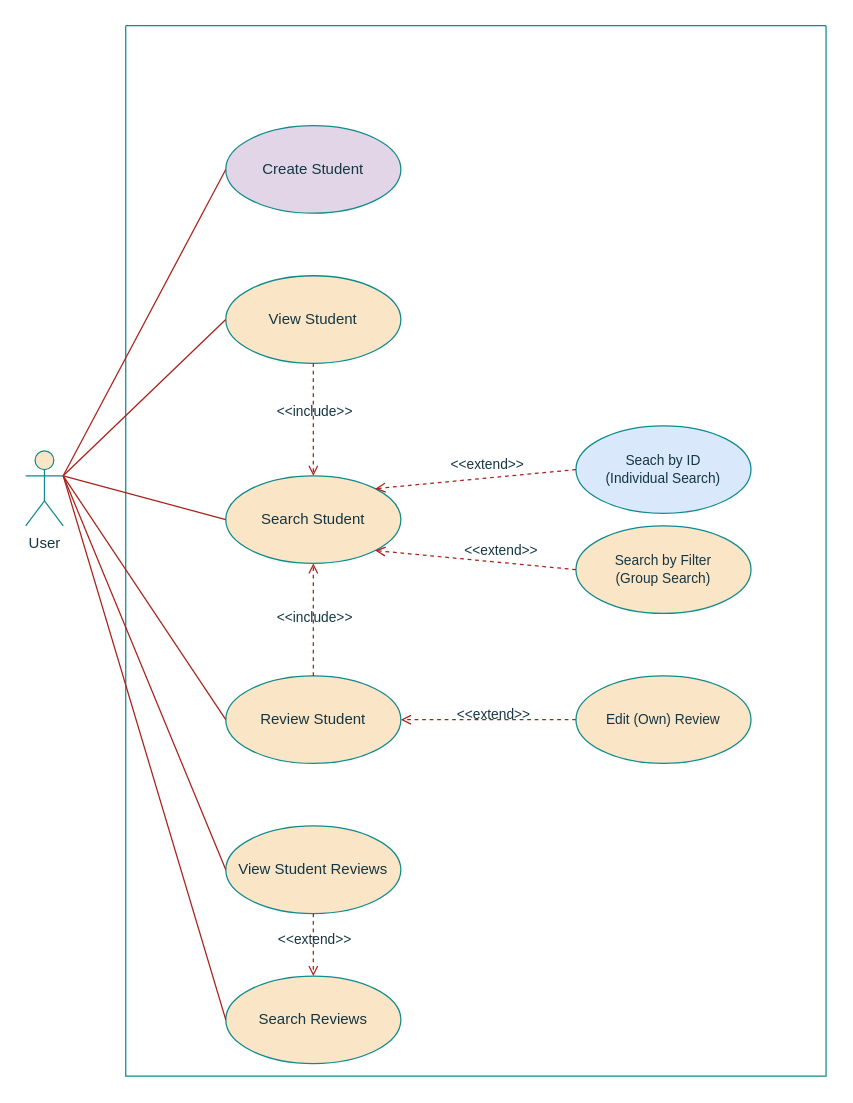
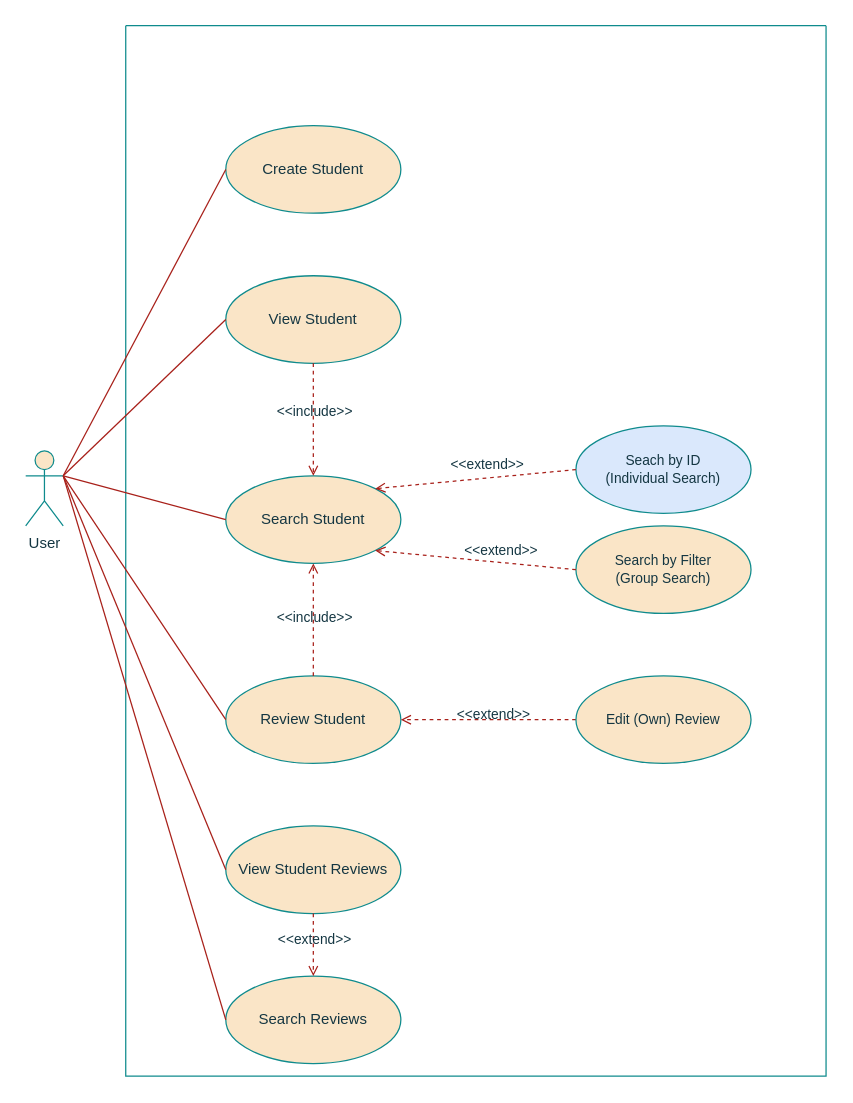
node "Create Student": fillcolor #e1d5e7 -> #fae5c7
